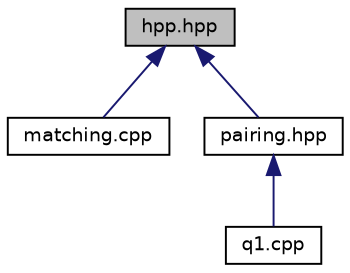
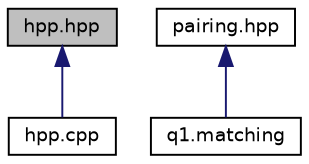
edge "pairing.hpp" -> "hpp.hpp": removed
node "matching.cpp": label "matching.cpp" -> "hpp.cpp"
node "q1.cpp": label "q1.cpp" -> "q1.matching"
